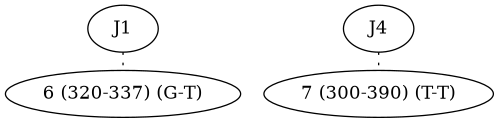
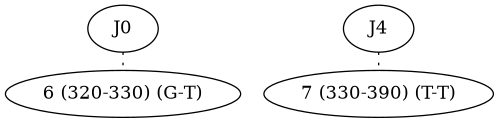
node "J1": label "J1" -> "J0"
node "6 (320-337) (G-T)": label "6 (320-337) (G-T)" -> "6 (320-330) (G-T)"
node "7 (300-390) (T-T)": label "7 (300-390) (T-T)" -> "7 (330-390) (T-T)"
